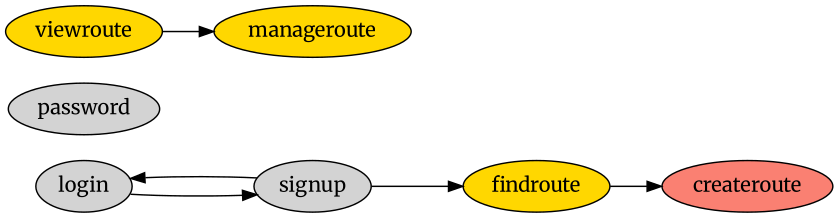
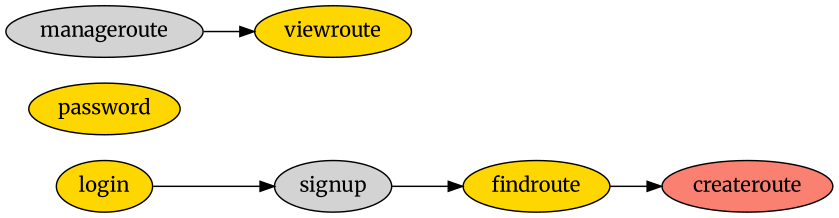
edge "viewroute" -> "manageroute": reversed
node "manageroute": fillcolor gold -> lightgrey
node "password": fillcolor lightgrey -> gold
edge "signup" -> "login": removed
node "login": fillcolor lightgrey -> gold
